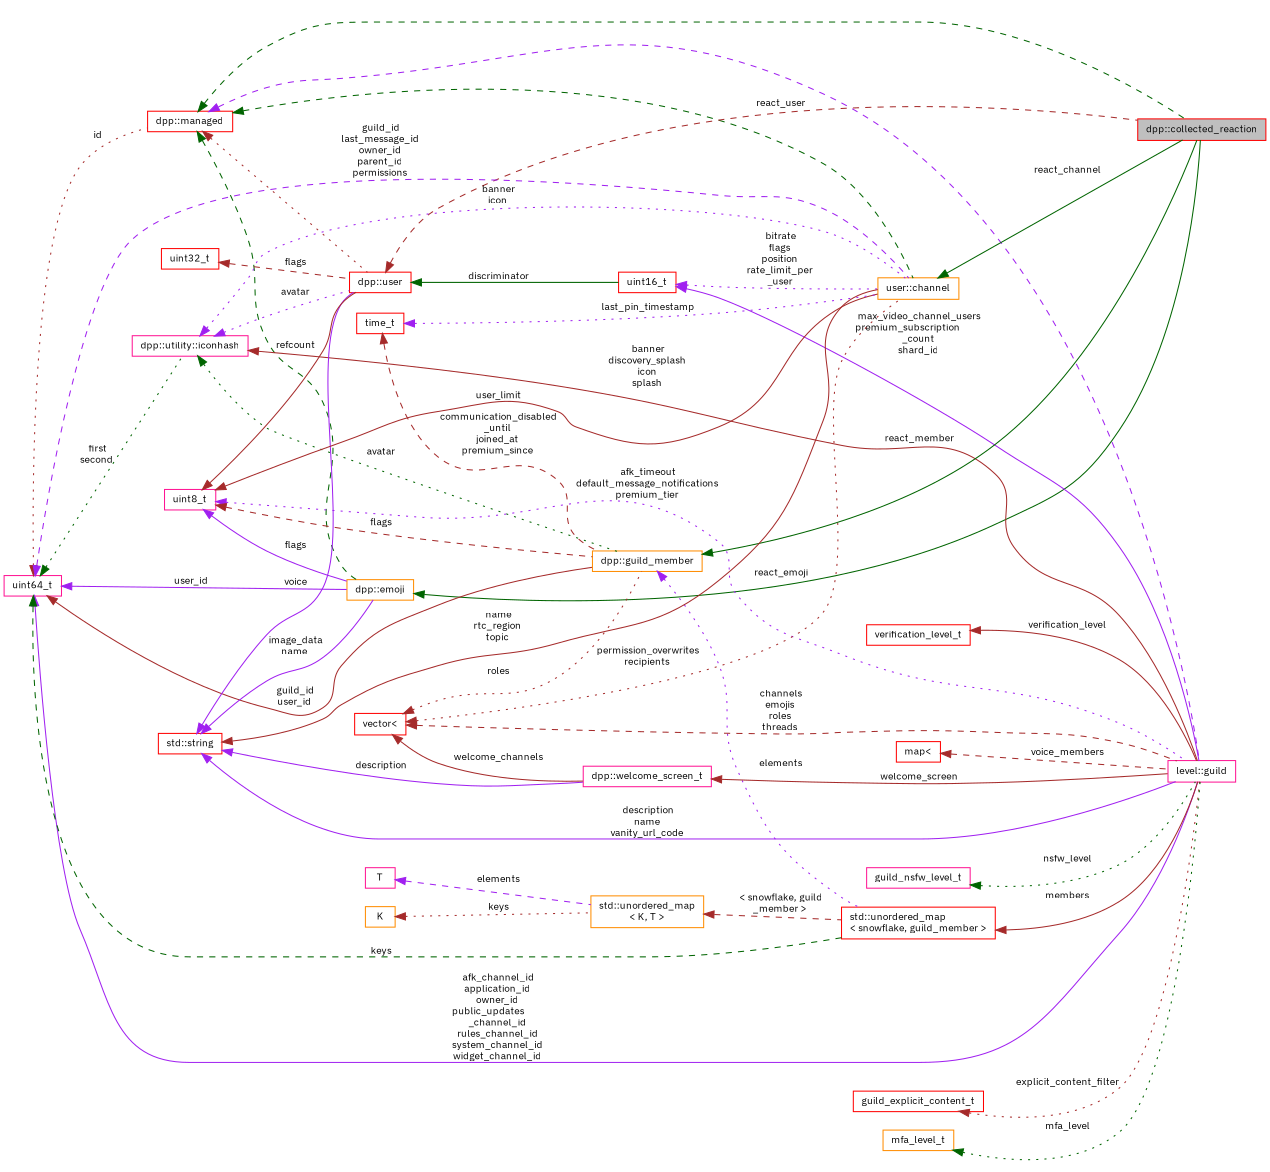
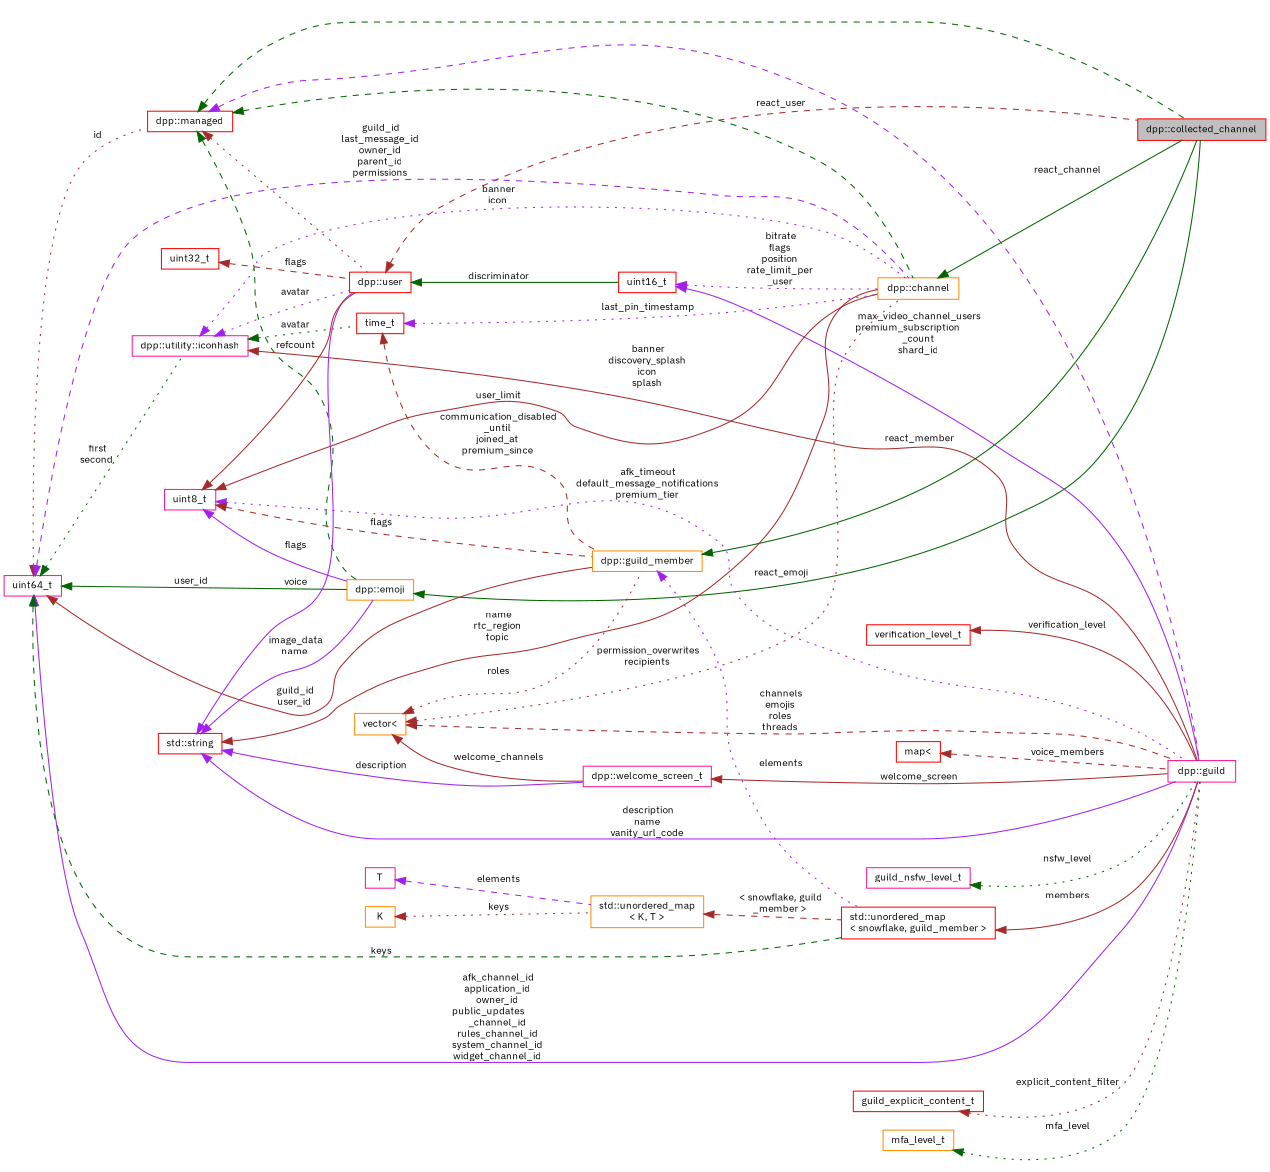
node "dpp::collected_reaction": label "dpp::collected_reaction" -> "dpp::collected_channel"
node "user::channel": label "user::channel" -> "dpp::channel"
edge "dpp::guild_member" -> "dpp::utility::iconhash": now "time_t" -> "dpp::utility::iconhash"
edge "dpp::emoji" -> "uint64_t": color purple -> darkgreen
node "vector<": color red -> darkorange
node "level::guild": label "level::guild" -> "dpp::guild"
